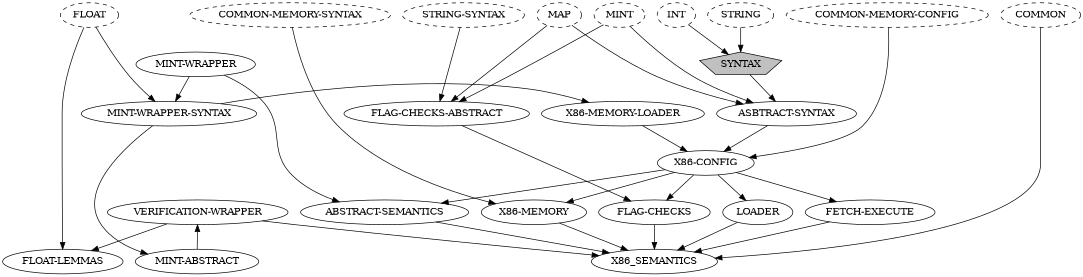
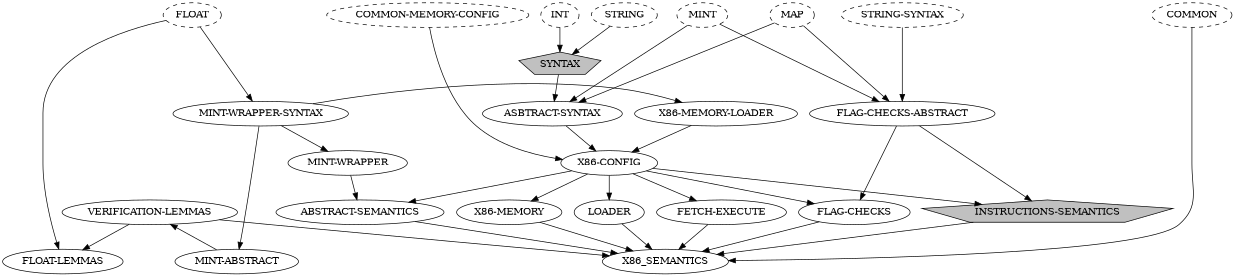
node "COMMON-MEMORY-SYNTAX": removed
edge "MINT-WRAPPER" -> "MINT-WRAPPER-SYNTAX": reversed
node "VERIFICATION-WRAPPER": label "VERIFICATION-WRAPPER" -> "VERIFICATION-LEMMAS"
node "INSTRUCTIONS-SEMANTICS": added
